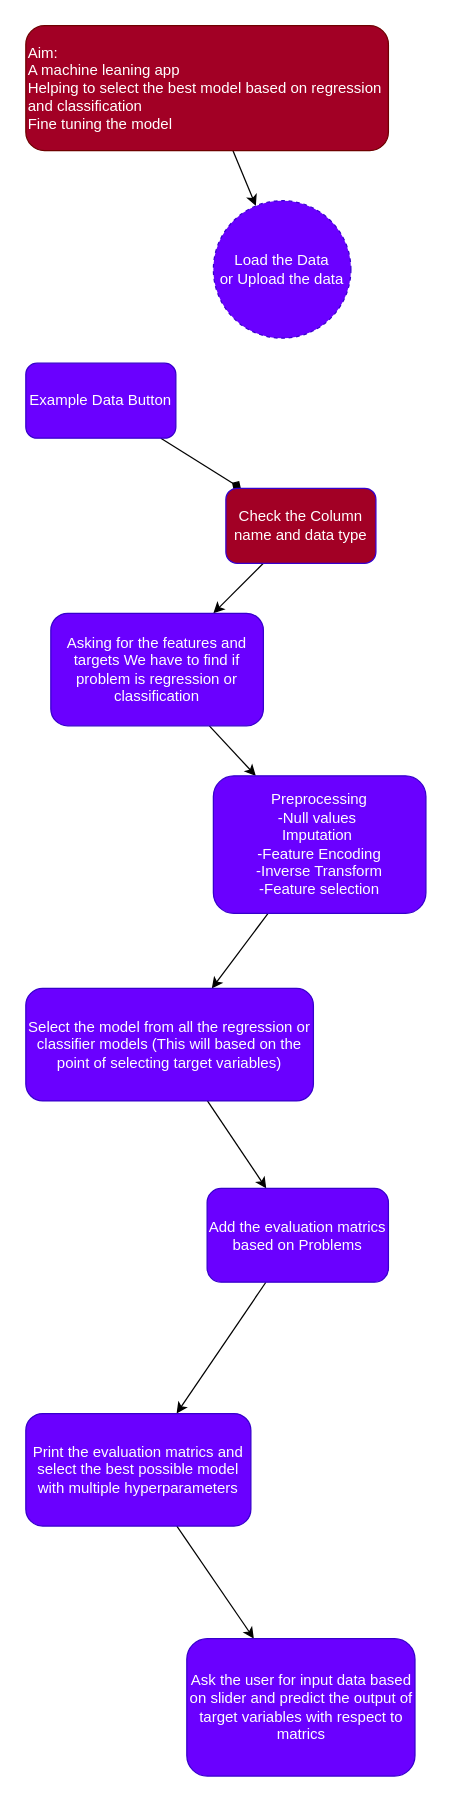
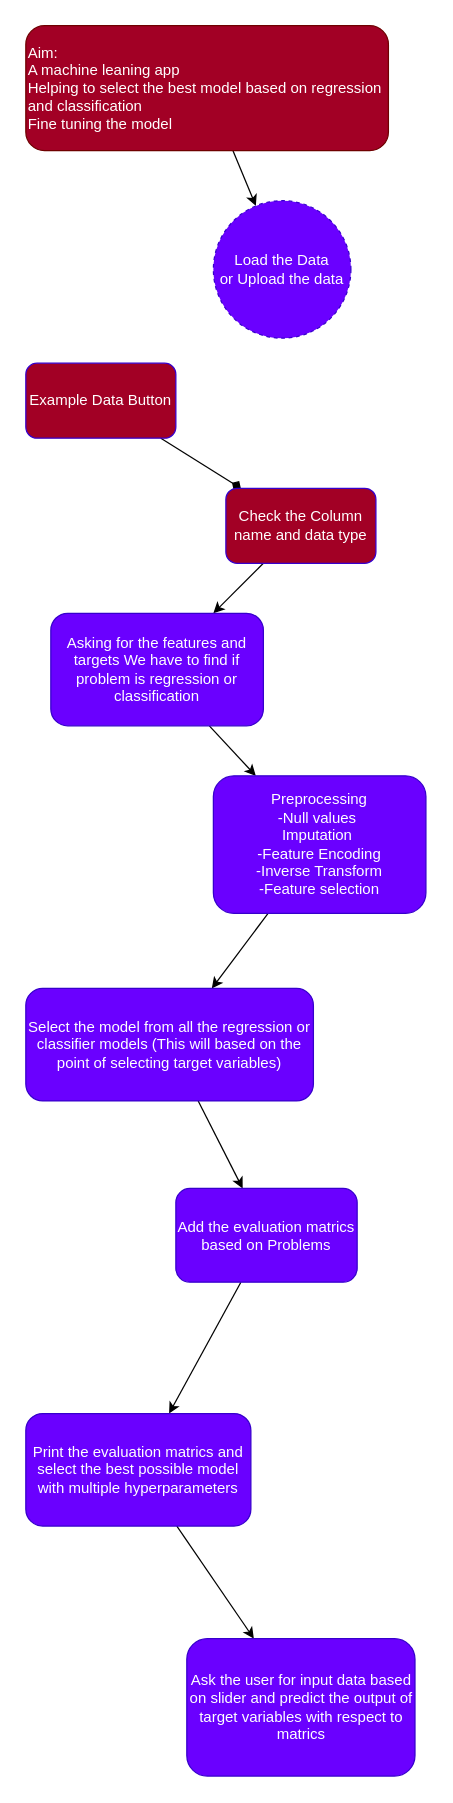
node "Example Data Button": fillcolor #6a00ff -> #a20025
node "Add the evaluation matrics based on Problems": moved (298, 1235) -> (266, 1235)
